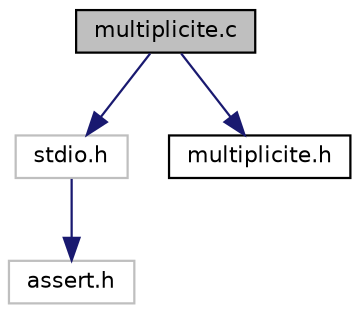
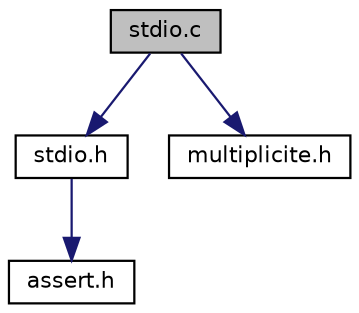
node "multiplicite.c": label "multiplicite.c" -> "stdio.c"
node "stdio.h": color grey75 -> black
node "assert.h": color grey75 -> black
